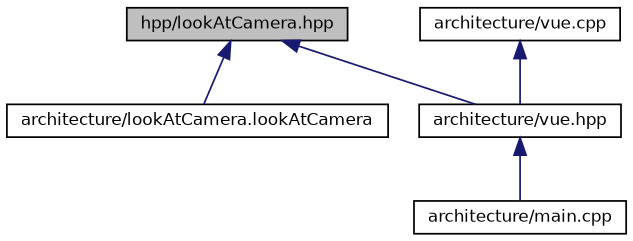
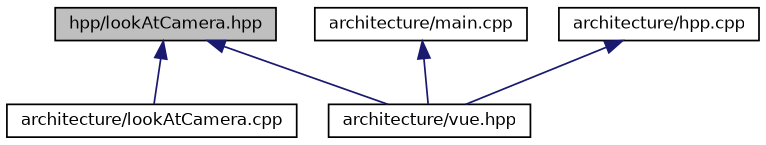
node "architecture/vue.cpp": label "architecture/vue.cpp" -> "architecture/hpp.cpp"
node "architecture/lookAtCamera.lookAtCamera": label "architecture/lookAtCamera.lookAtCamera" -> "architecture/lookAtCamera.cpp"
edge "architecture/main.cpp" -> "architecture/vue.hpp": reversed
